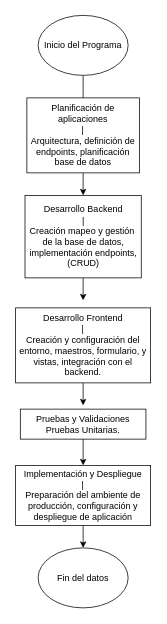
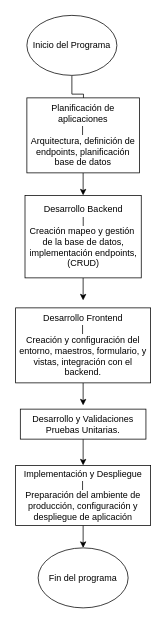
node "Inicio del Programa": moved (83, 45) -> (72, 45)
node "Pruebas y Validaciones Pruebas Unitarias.": label "Pruebas y Validaciones Pruebas Unitarias." -> "Desarrollo y Validaciones Pruebas Unitarias."
node "Fin del datos": label "Fin del datos" -> "Fin del programa"
